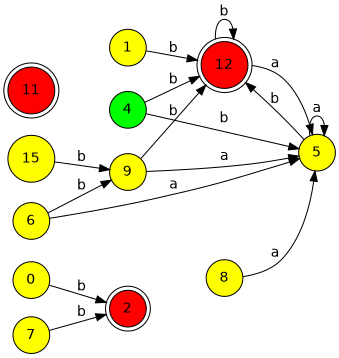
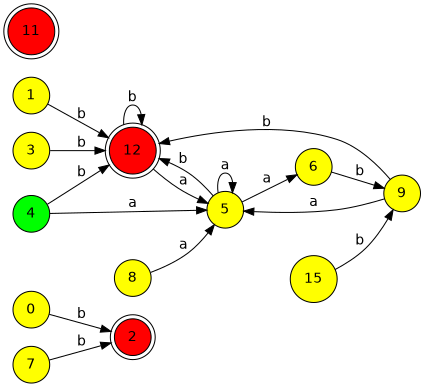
edge "4" -> "5": label "b" -> "a"
node "3": added
edge "6" -> "5": reversed
